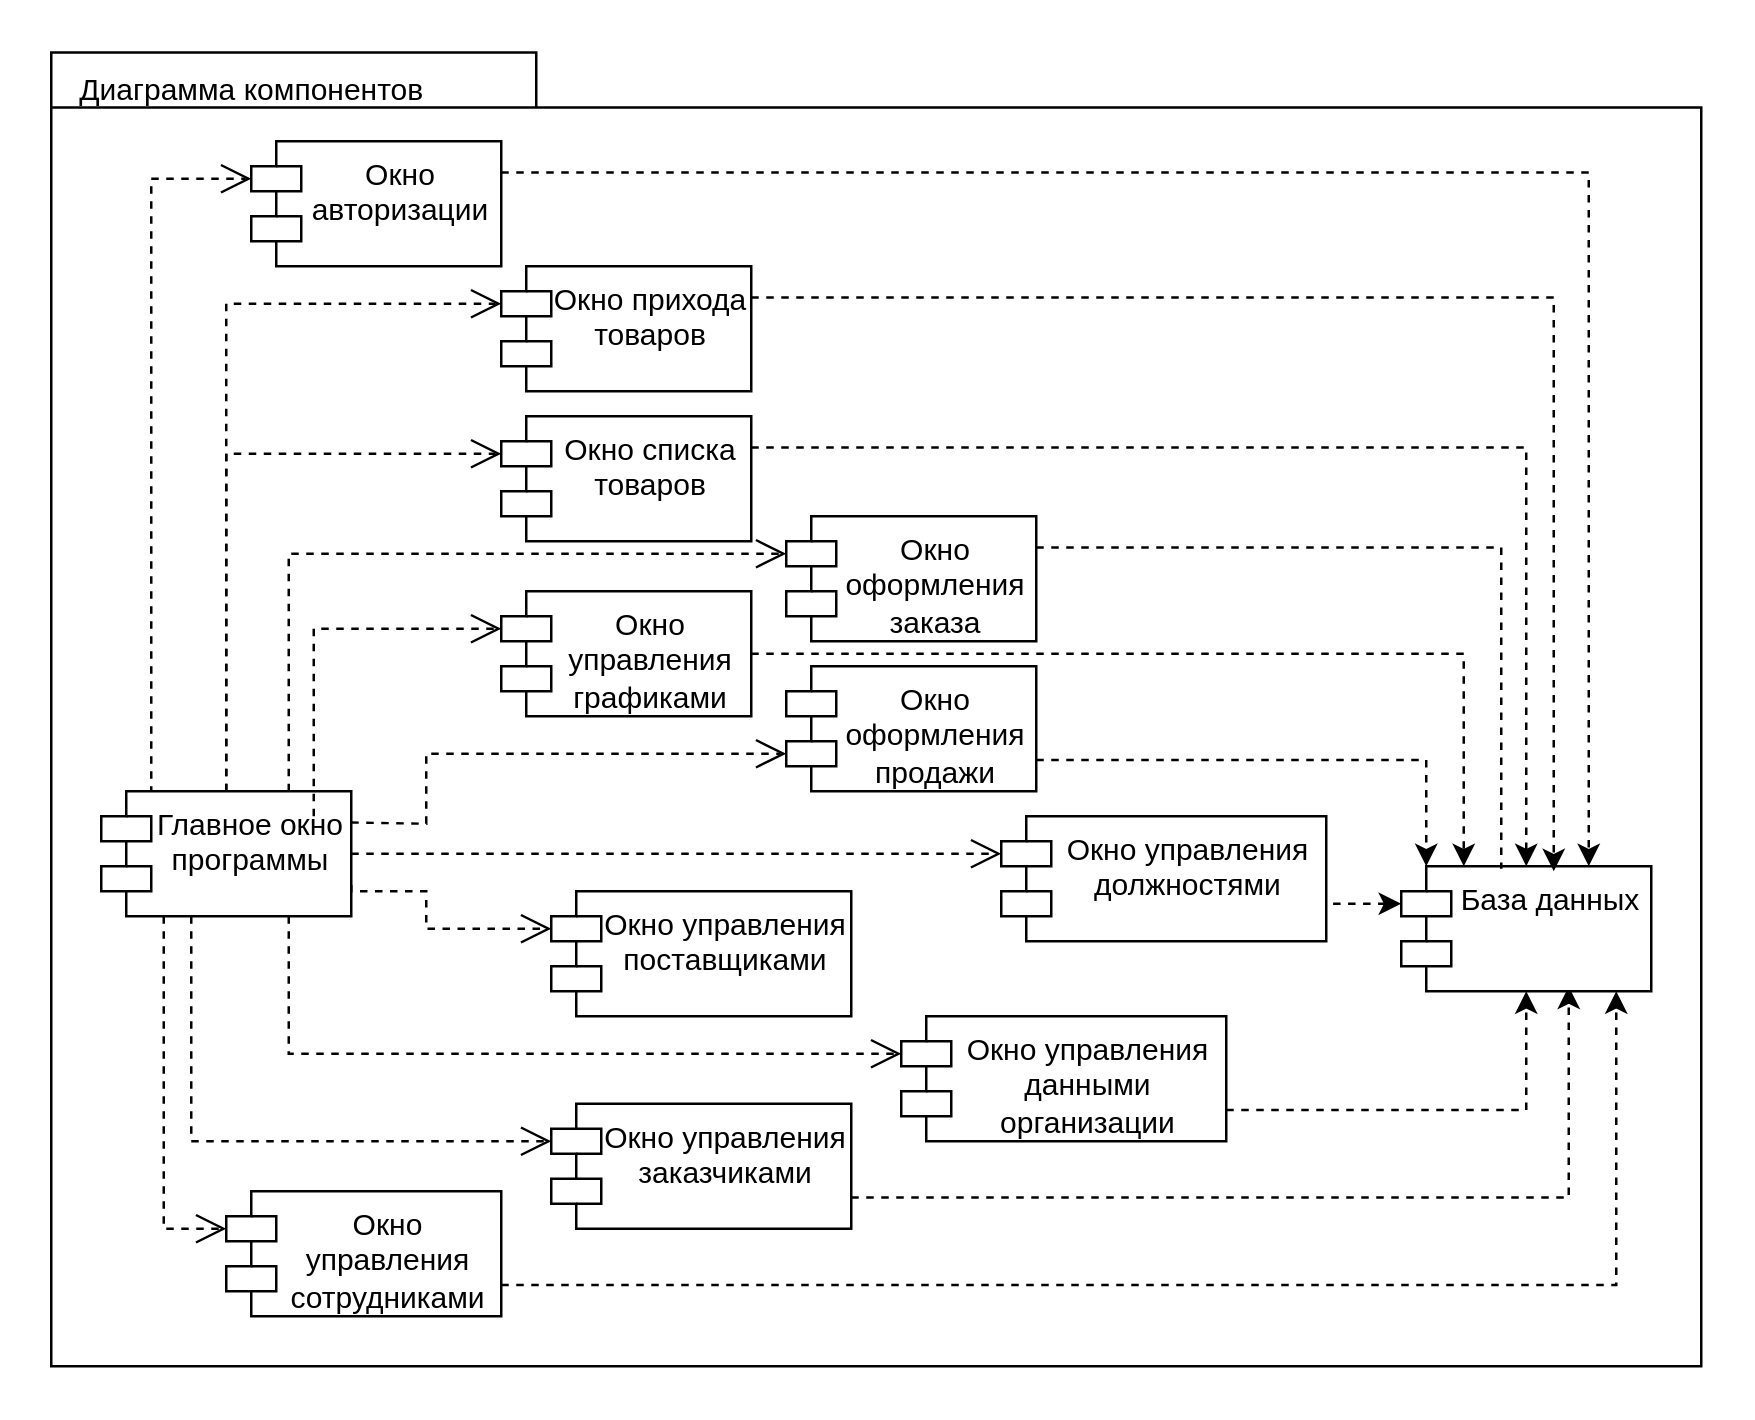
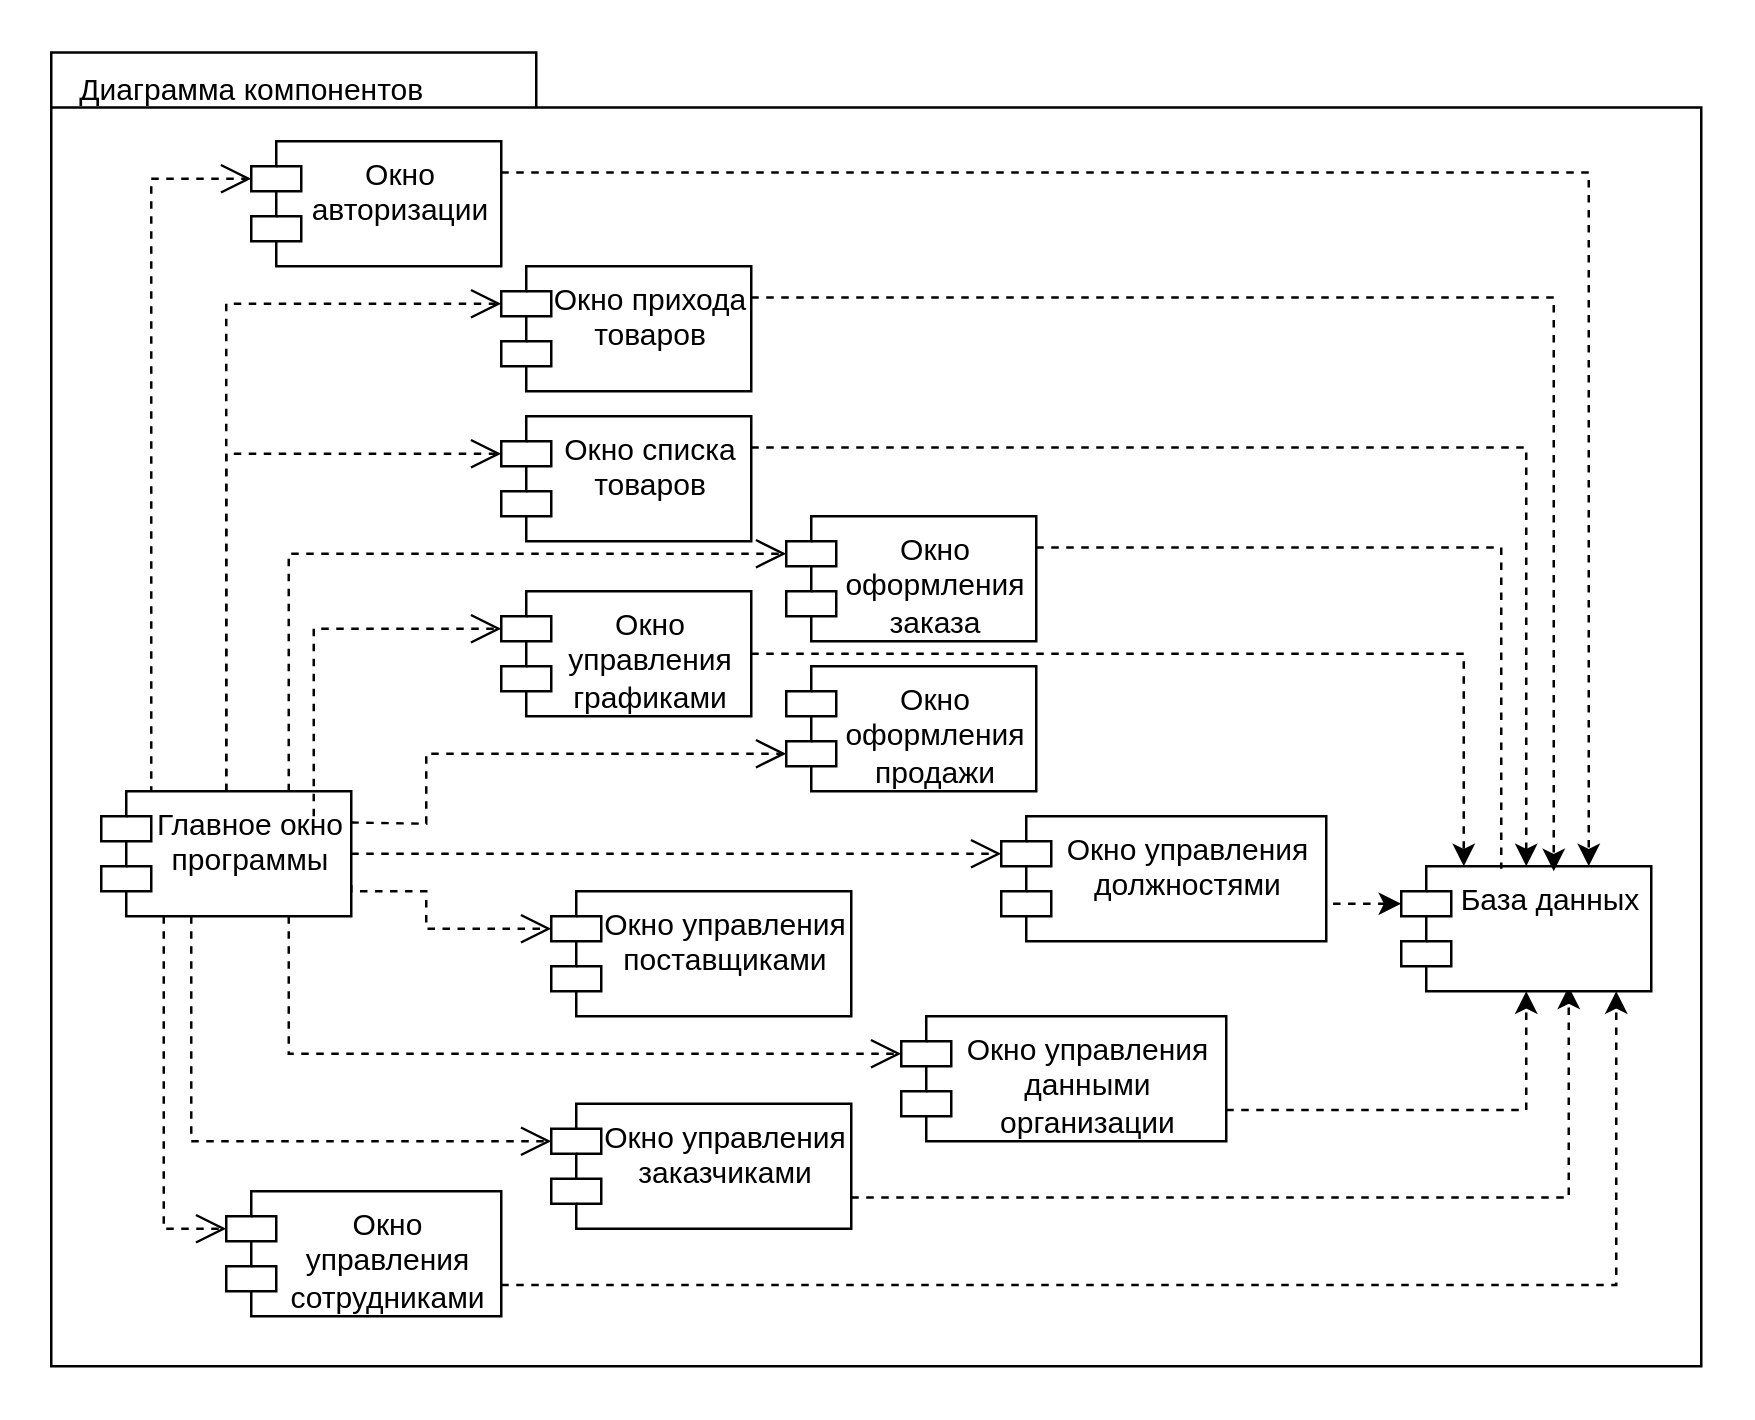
edge "Окно оформления продажи" -> "База данных": removed
